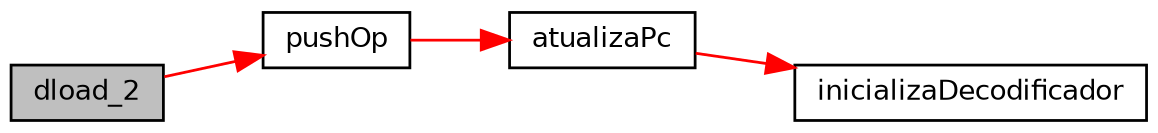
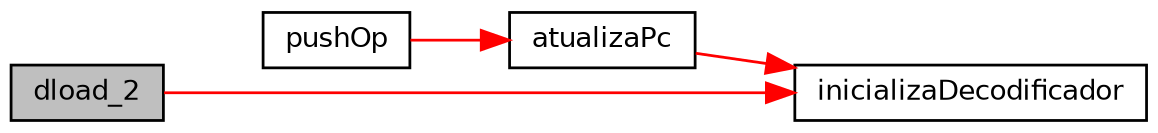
edge "dload_2" -> "pushOp": now "dload_2" -> "inicializaDecodificador"
